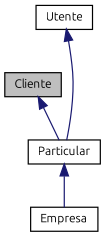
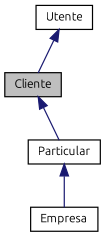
edge "Particular" -> "Utente": now "Cliente" -> "Utente"
